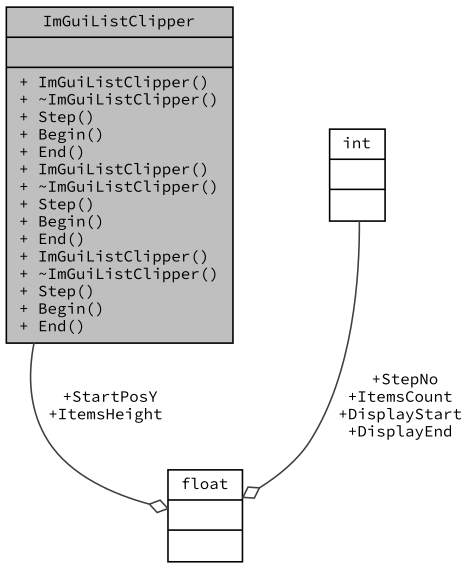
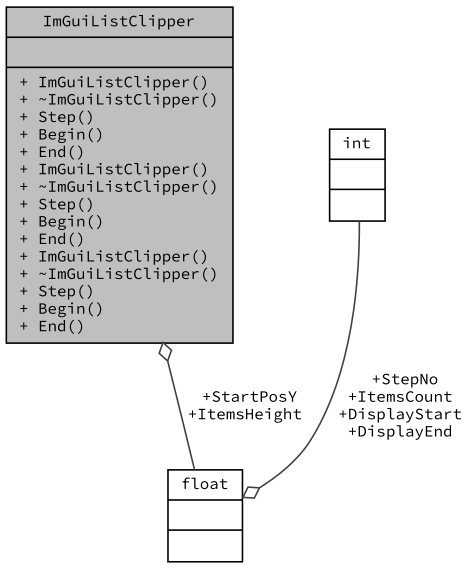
edge "ImGuiListClipper" -> "float": reversed
